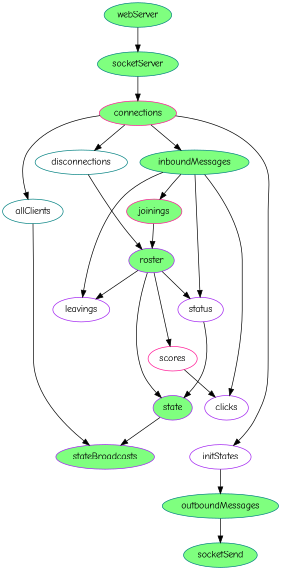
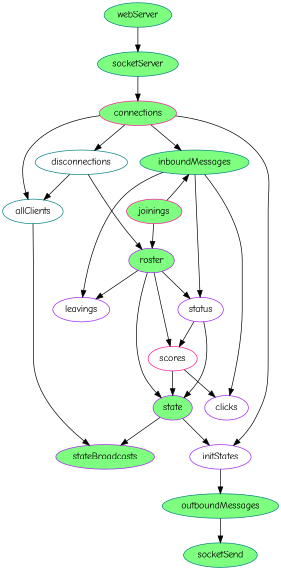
edge "inboundMessages" -> "joinings": reversed
edge "disconnections" -> "allClients": added
edge "status" -> "scores": added
edge "scores" -> "state": added
edge "state" -> "initStates": added
